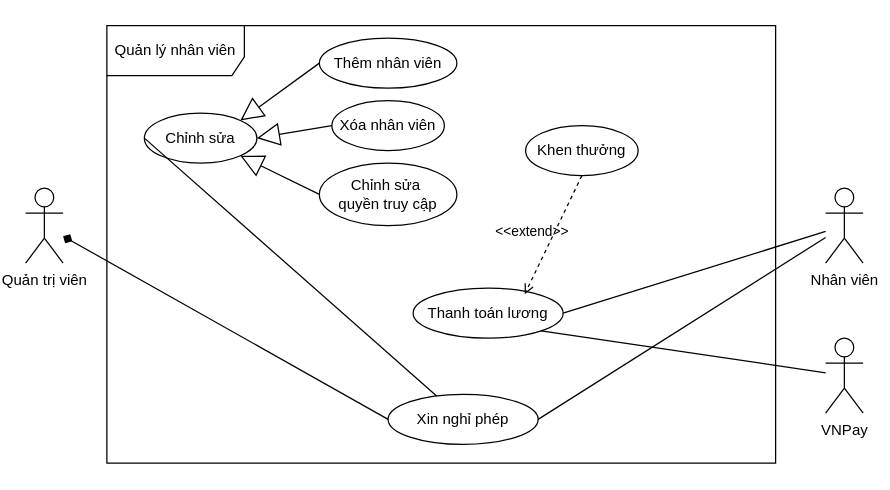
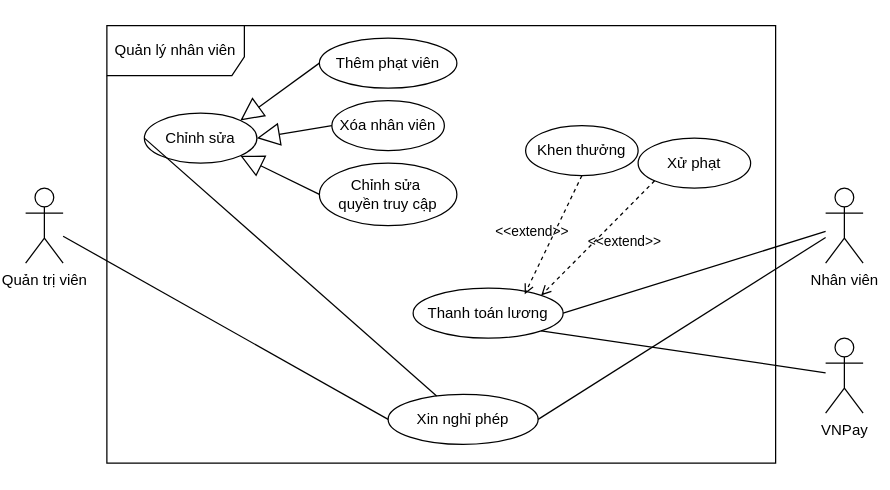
node "Thêm nhân viên": label "Thêm nhân viên" -> "Thêm phạt viên"
node "Xử phạt": added
edge "Xử phạt" -> "Thanh toán lương": added, label "<<extend>>"
edge "Xin nghỉ phép" -> "Quản trị viên": arrowhead diamond -> none
